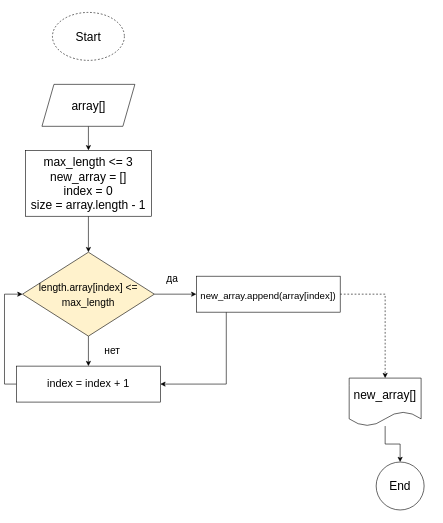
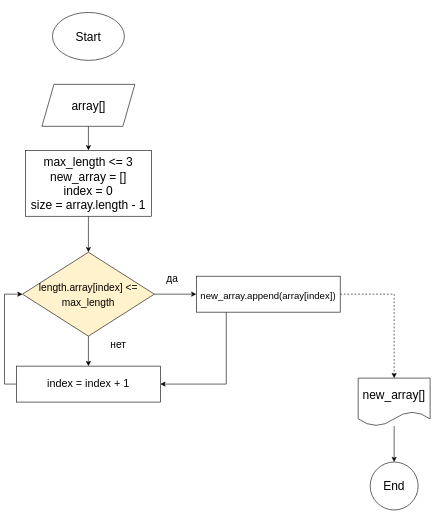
node "Start": style dashed -> solid
node "нет": moved (113, 351) -> (119, 345)
node "new_array[]": moved (386, 402) -> (395, 402)
node "End": moved (401, 486) -> (395, 486)
